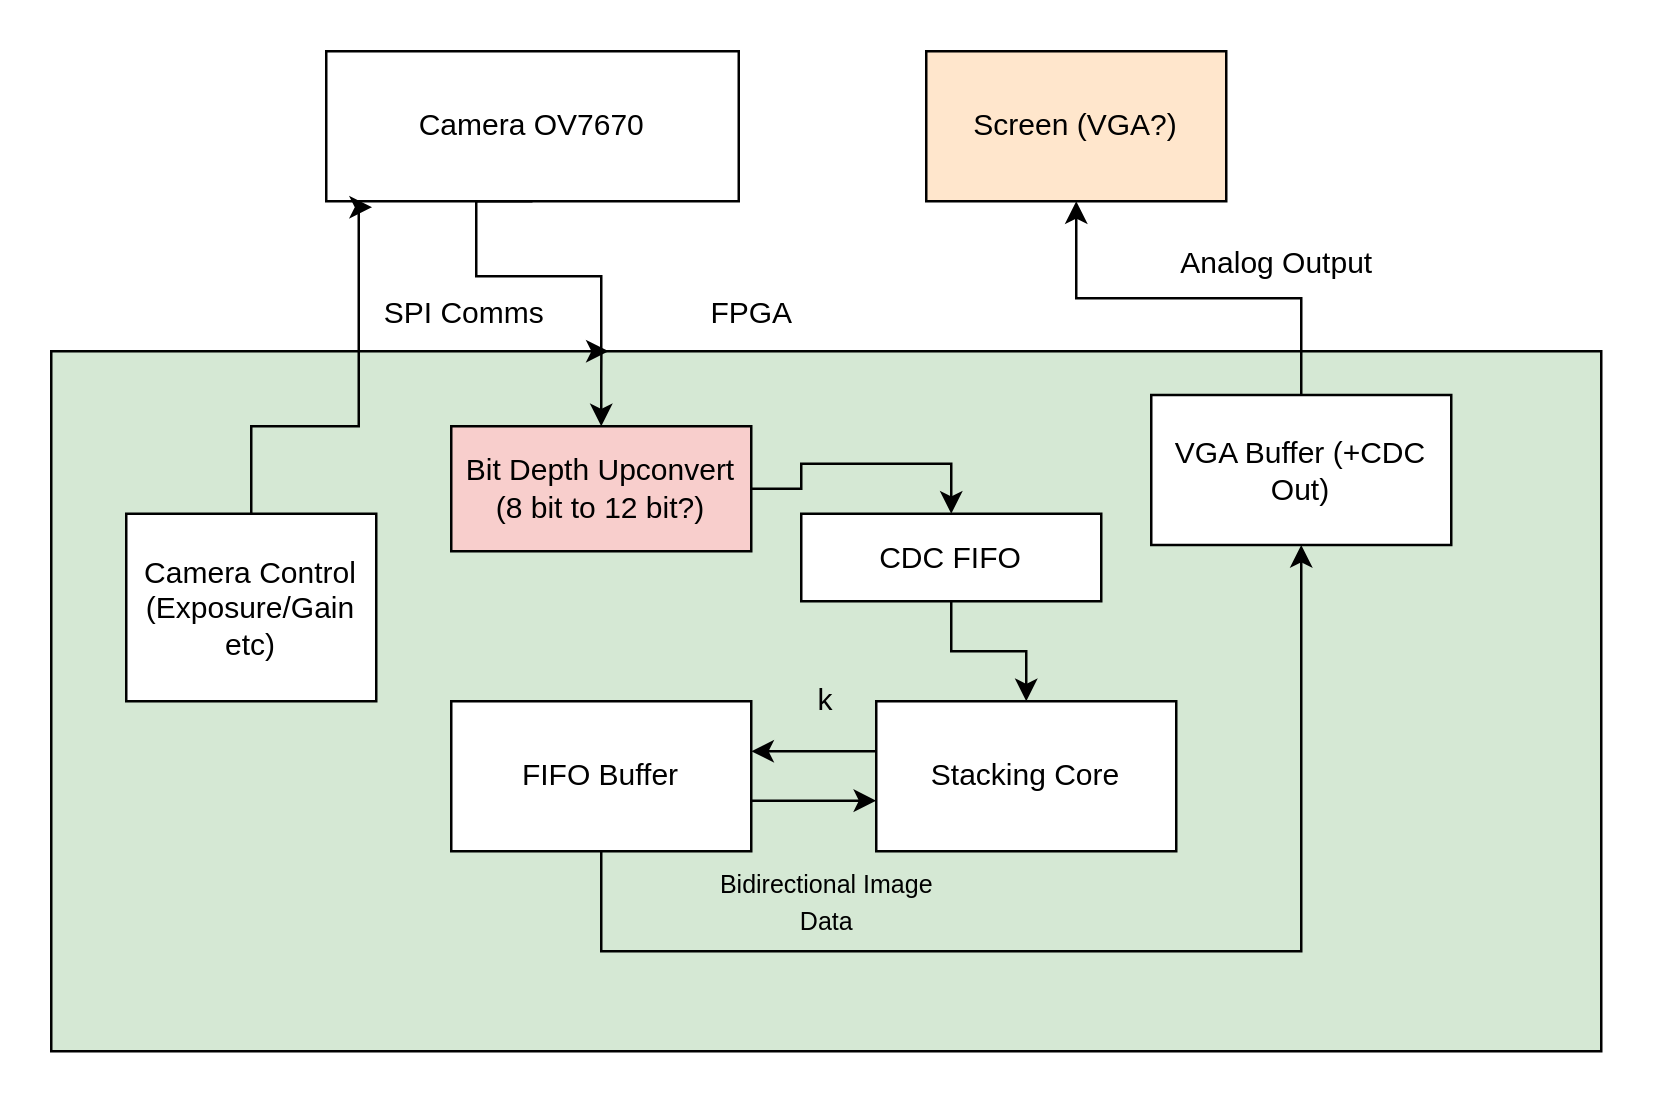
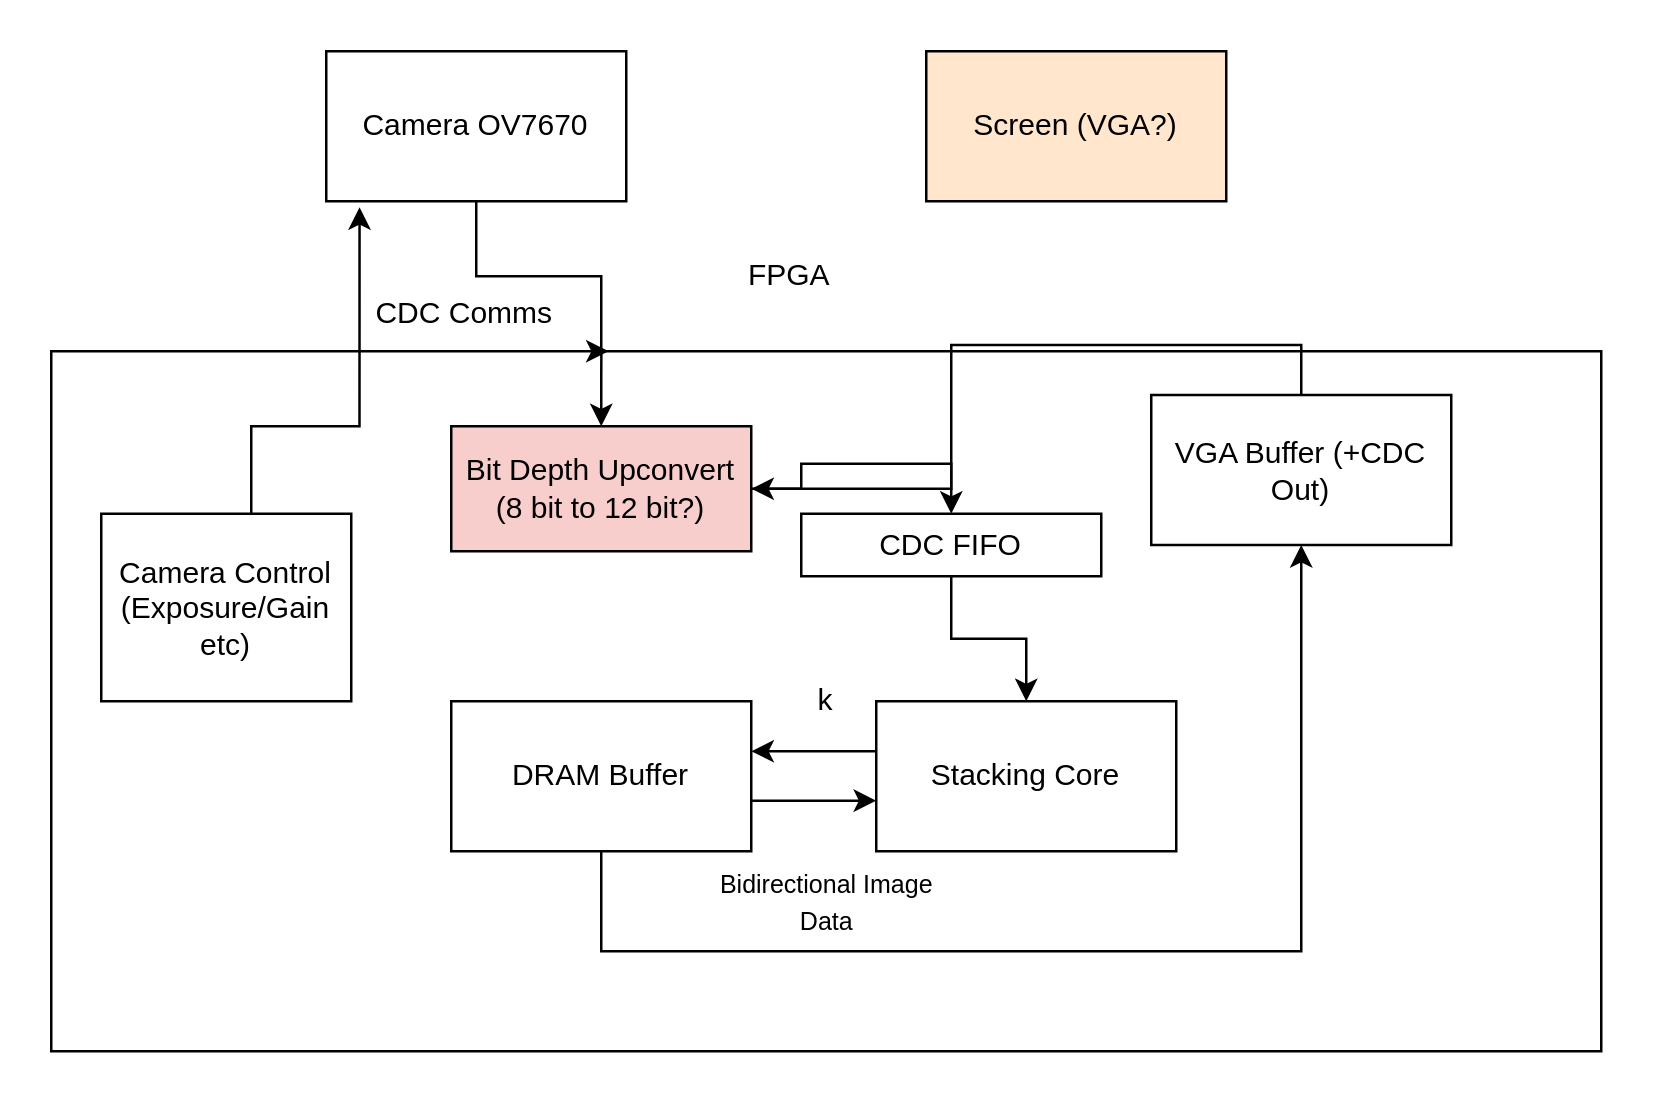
node "Camera OV7670": size 413x150 -> 300x150
node "Analog Output": removed
edge "VGA Buffer (+CDC Out)" -> "Screen (VGA?)": now "VGA Buffer (+CDC Out)" -> "Bit Depth Upconvert (8 bit to 12 bit?)"
node "SPI Comms": label "SPI Comms" -> "CDC Comms"
node "FPGA": moved (751, 314) -> (789, 276)
node "CDC FIFO": size 300x88 -> 300x63
node "Camera Control (Exposure/Gain etc)": moved (251, 608) -> (226, 608)
node "k": fillcolor #d5e8d4 -> #ffffff
node "FIFO Buffer": label "FIFO Buffer" -> "DRAM Buffer"
